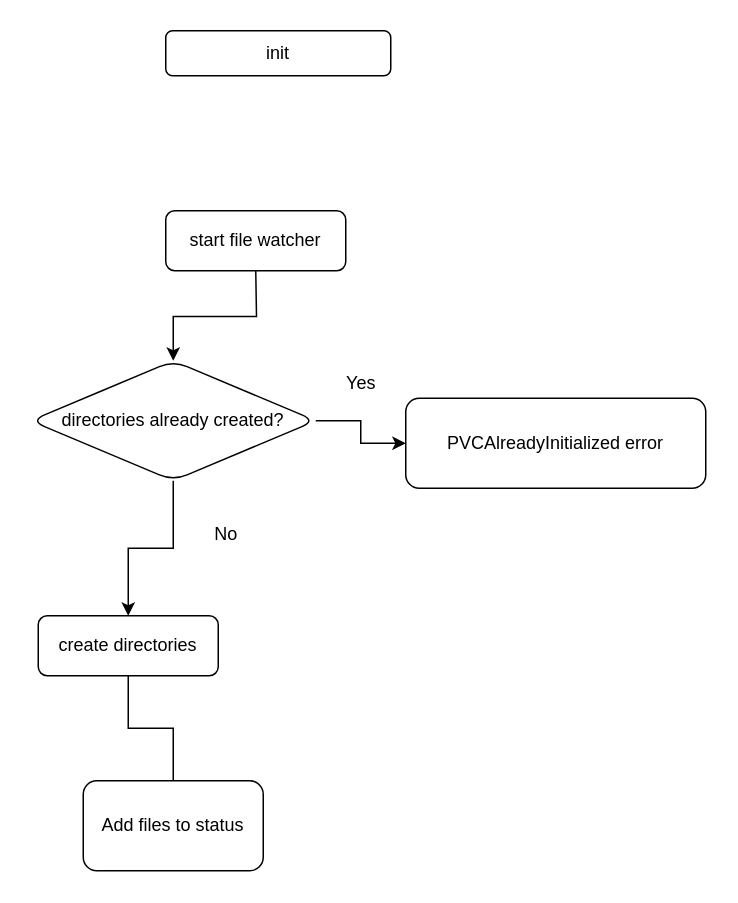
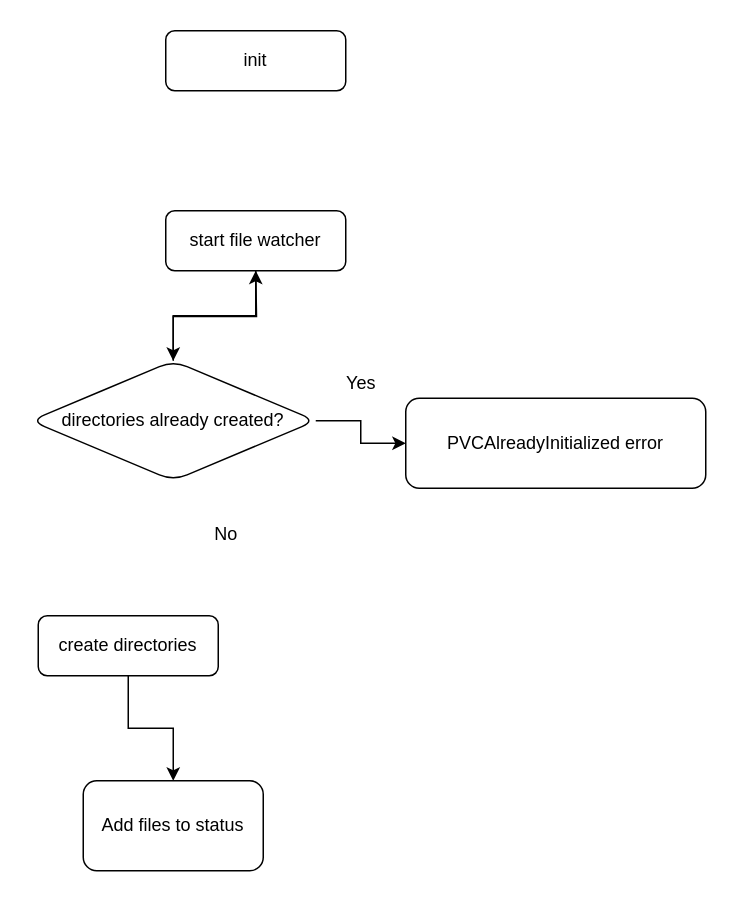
node "init": size 225x45 -> 180x60
edge "directories already created?" -> "create directories": now "directories already created?" -> "start file watcher"
edge "create directories" -- "Add files to status": arrowhead none -> classic
